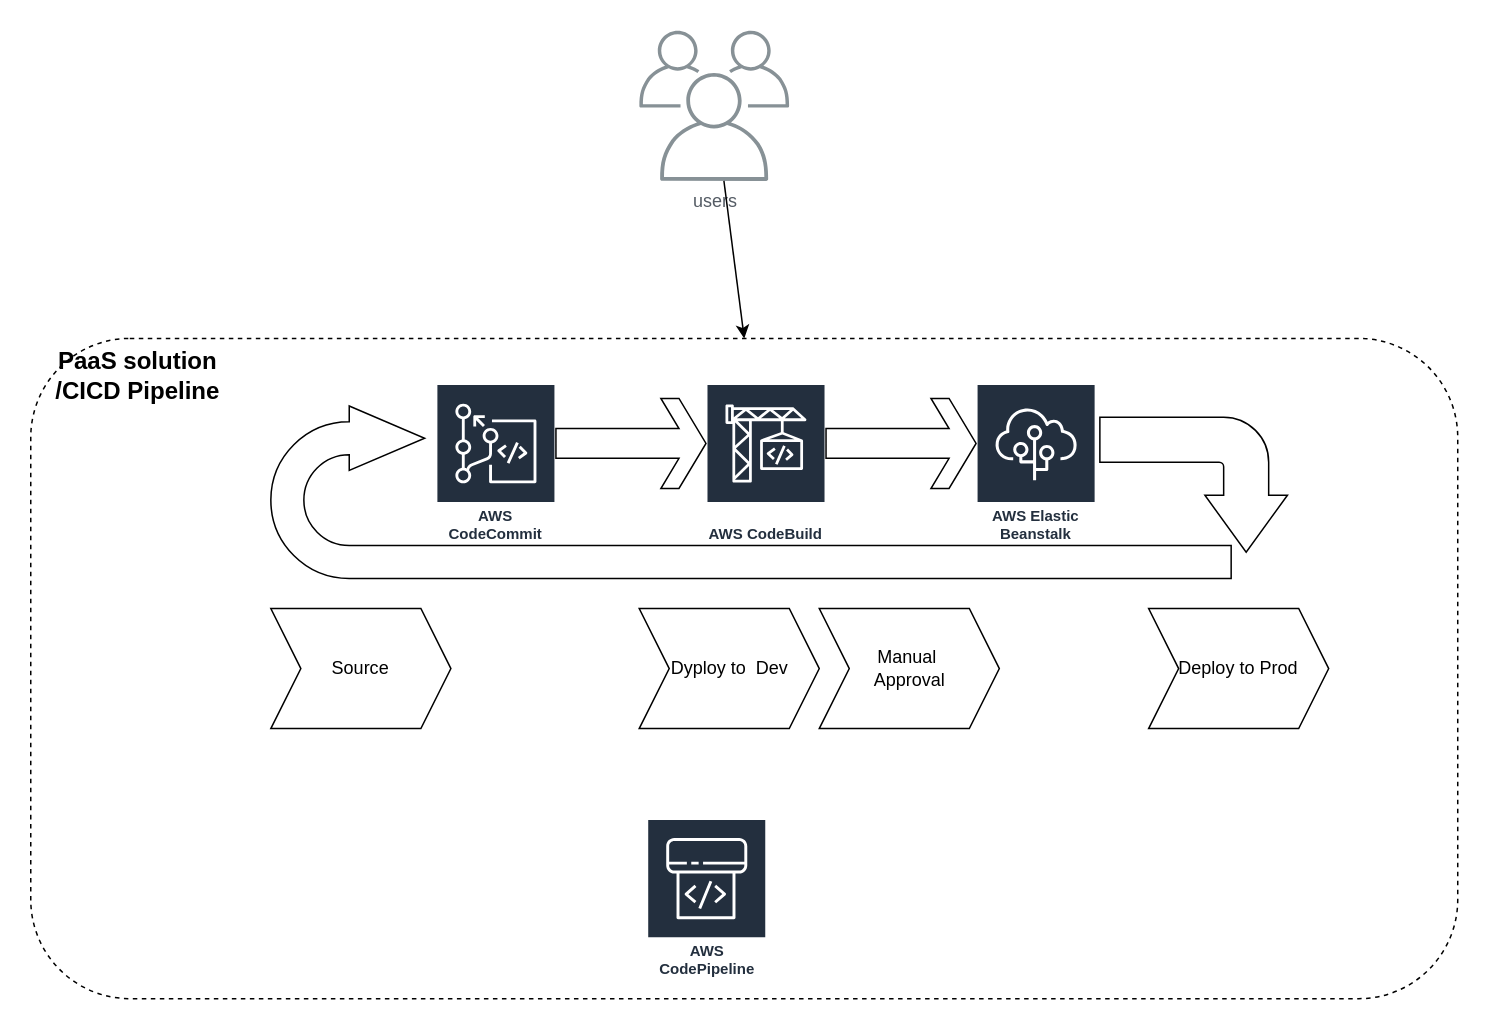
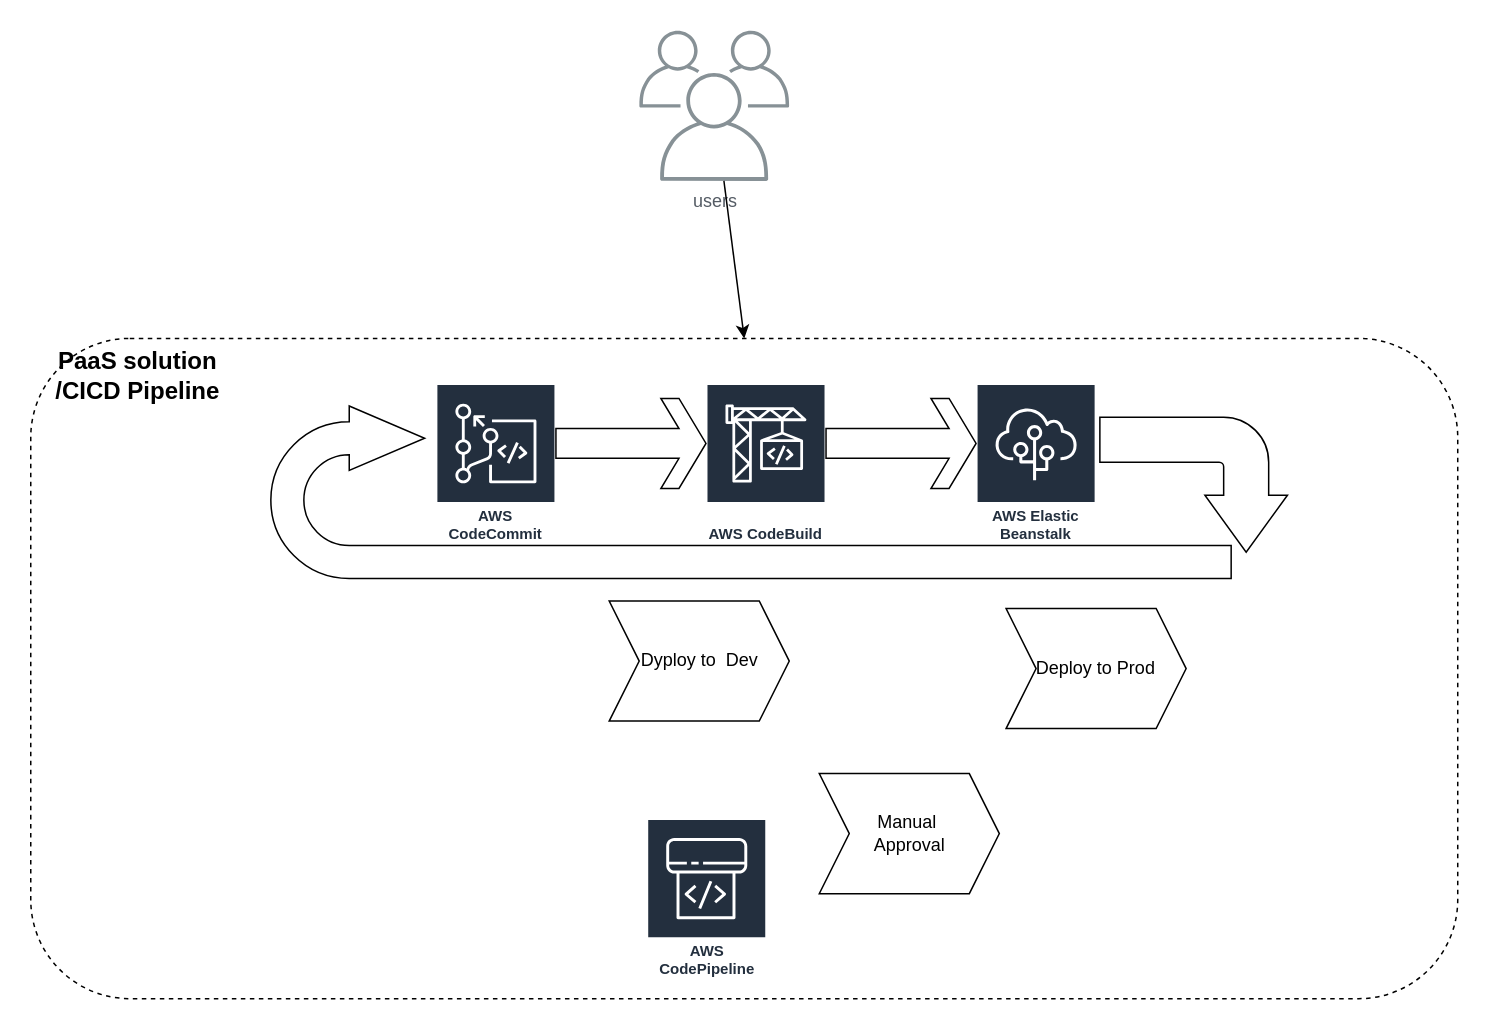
node "Source": removed
node "Dyploy to Dev": moved (729, 668) -> (699, 661)
node "Manual Approval": moved (909, 668) -> (909, 833)
node "Deploy to Prod": moved (1238, 668) -> (1096, 668)
